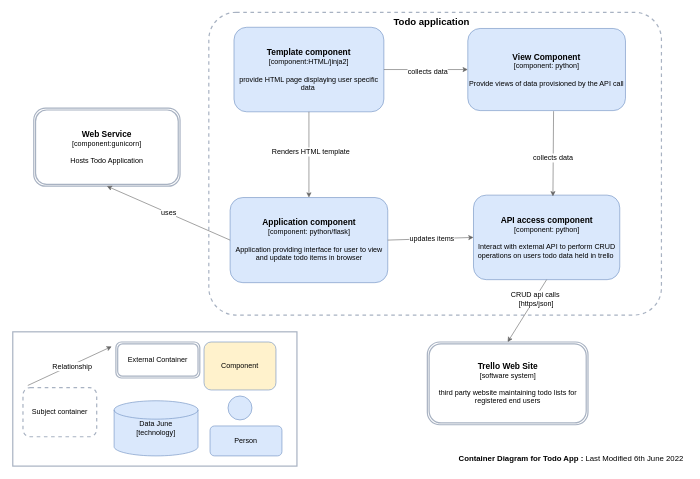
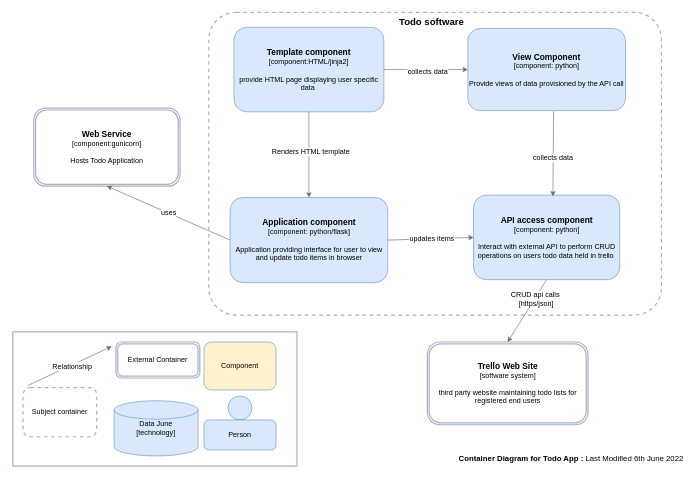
node "Todo application": label "Todo application" -> "Todo software"
node "Person": moved (246, 441) -> (240, 435)
